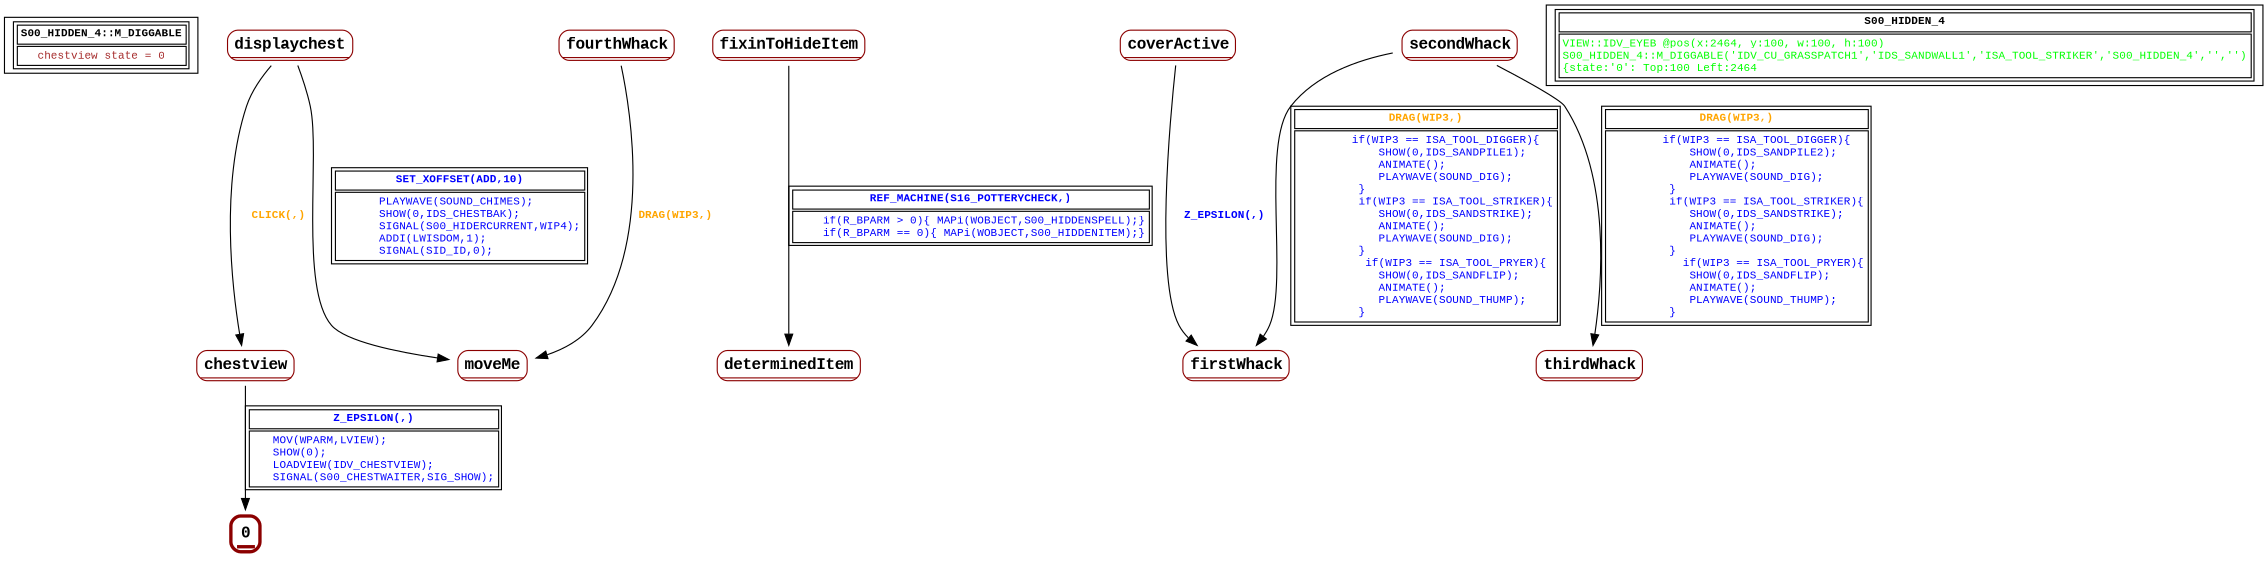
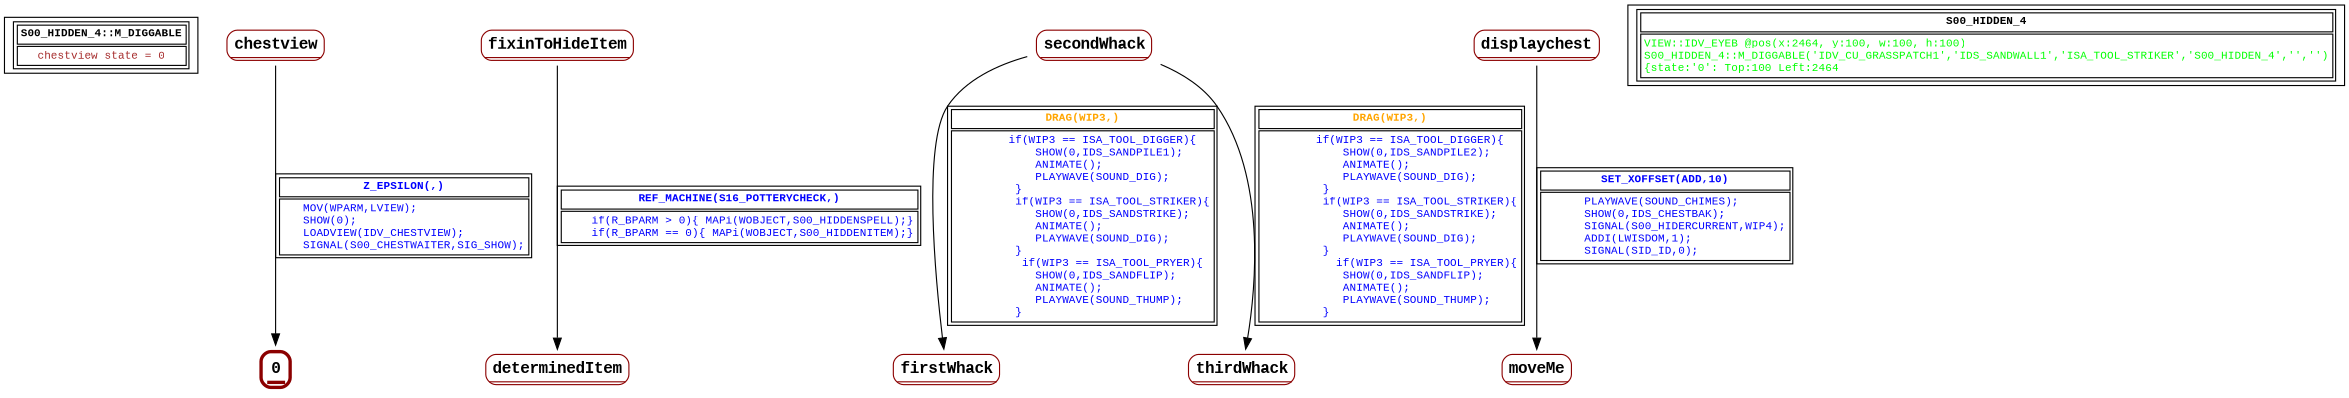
node "fourthWhack": removed
node "coverActive": removed
edge "displaychest" -> "chestview": removed, label "CLICK(,)"
